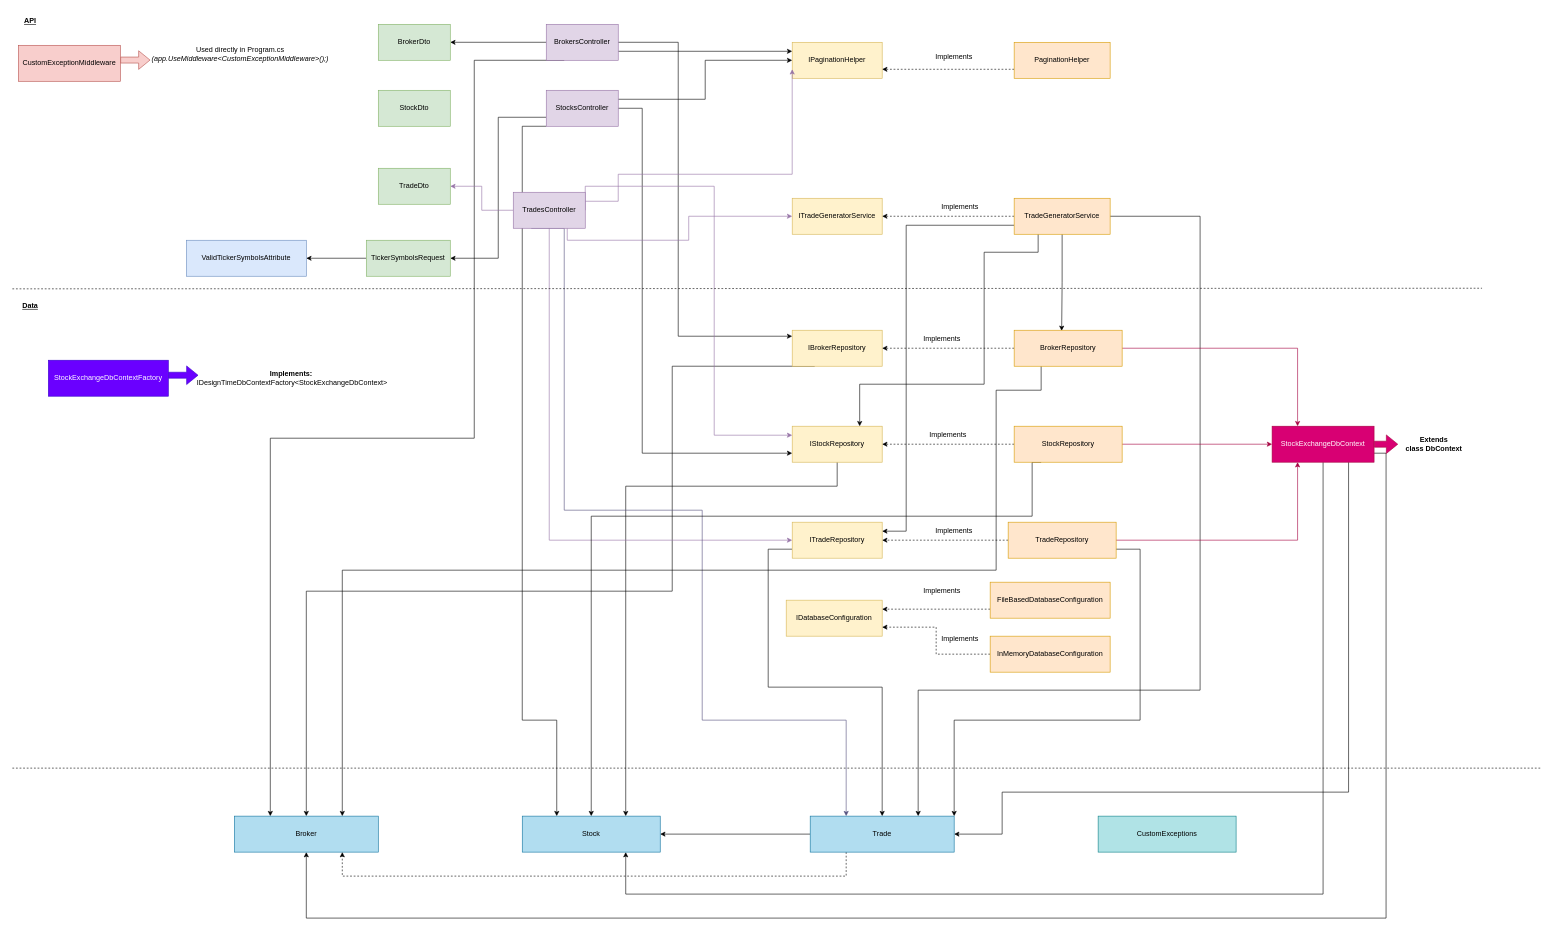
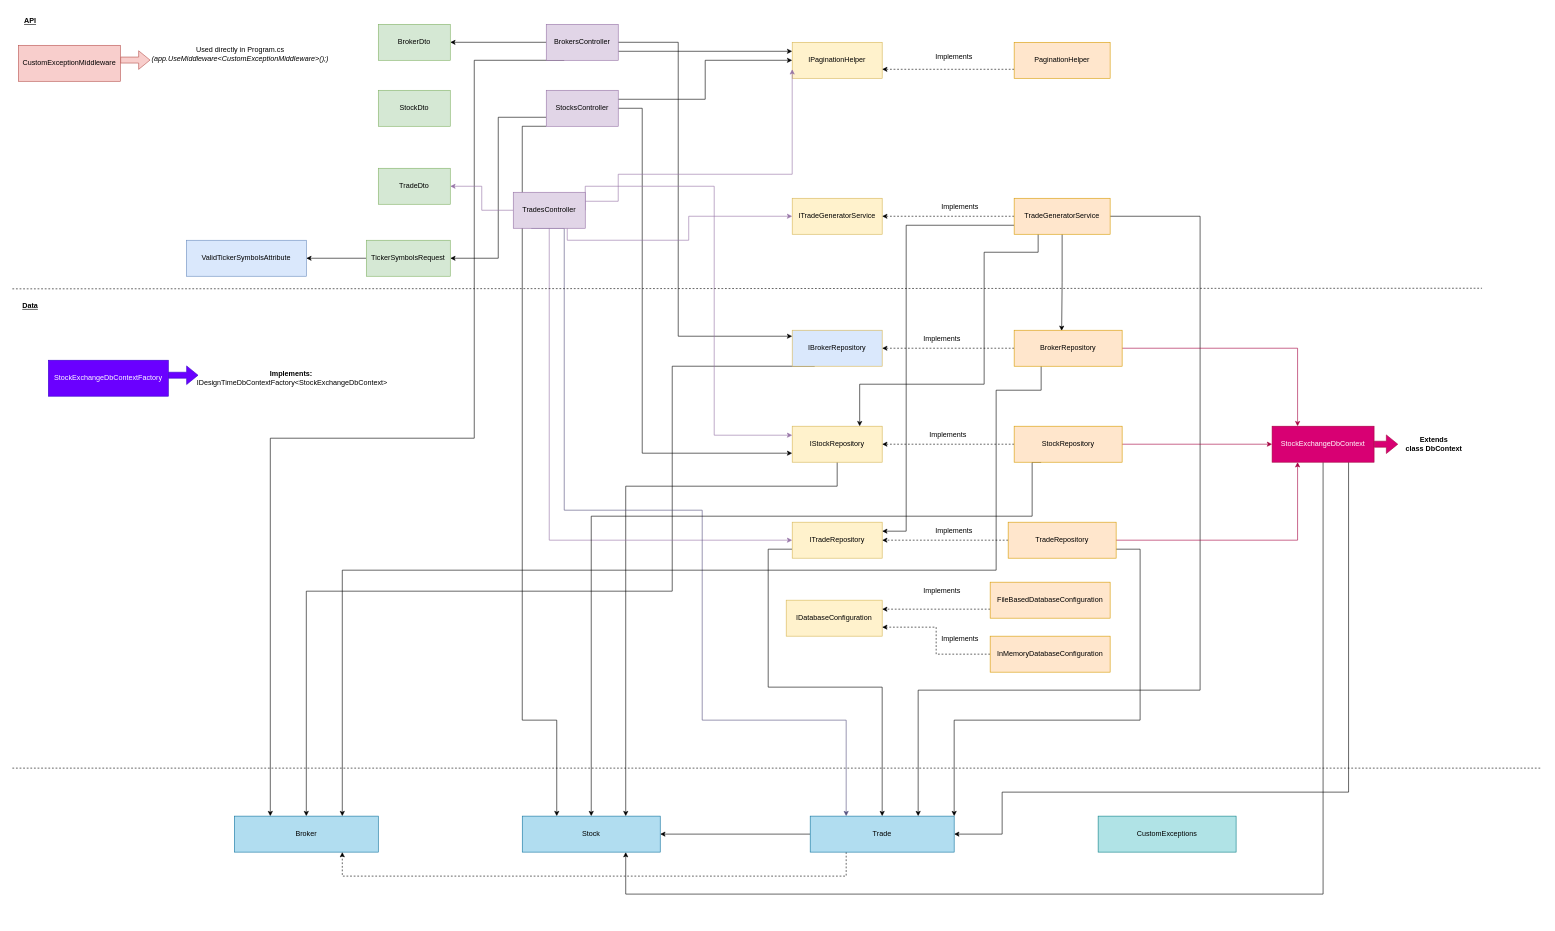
node "IBrokerRepository": fillcolor #fff2cc -> #dae8fc
edge "StockExchangeDbContext" -> "Broker": removed
